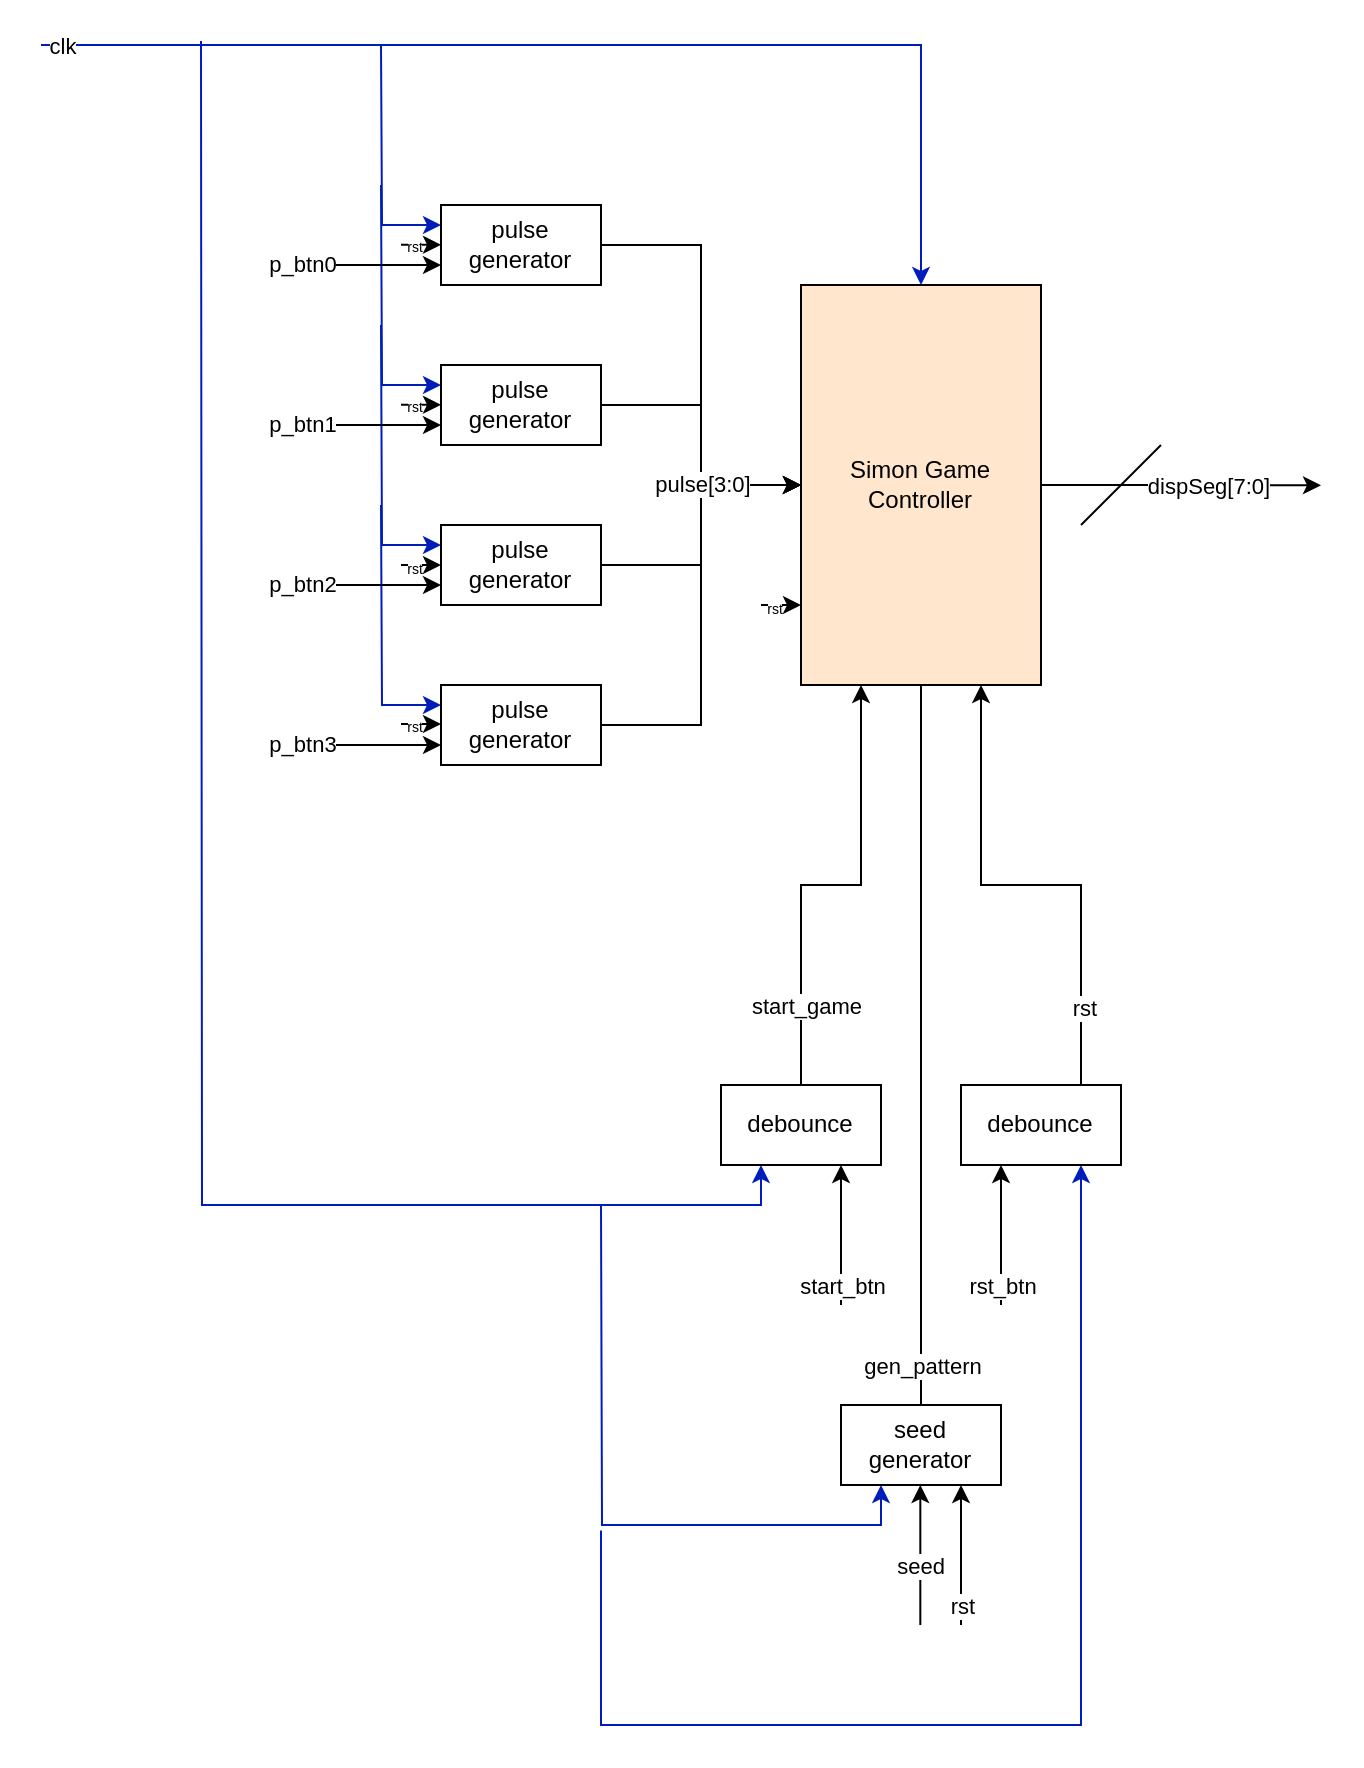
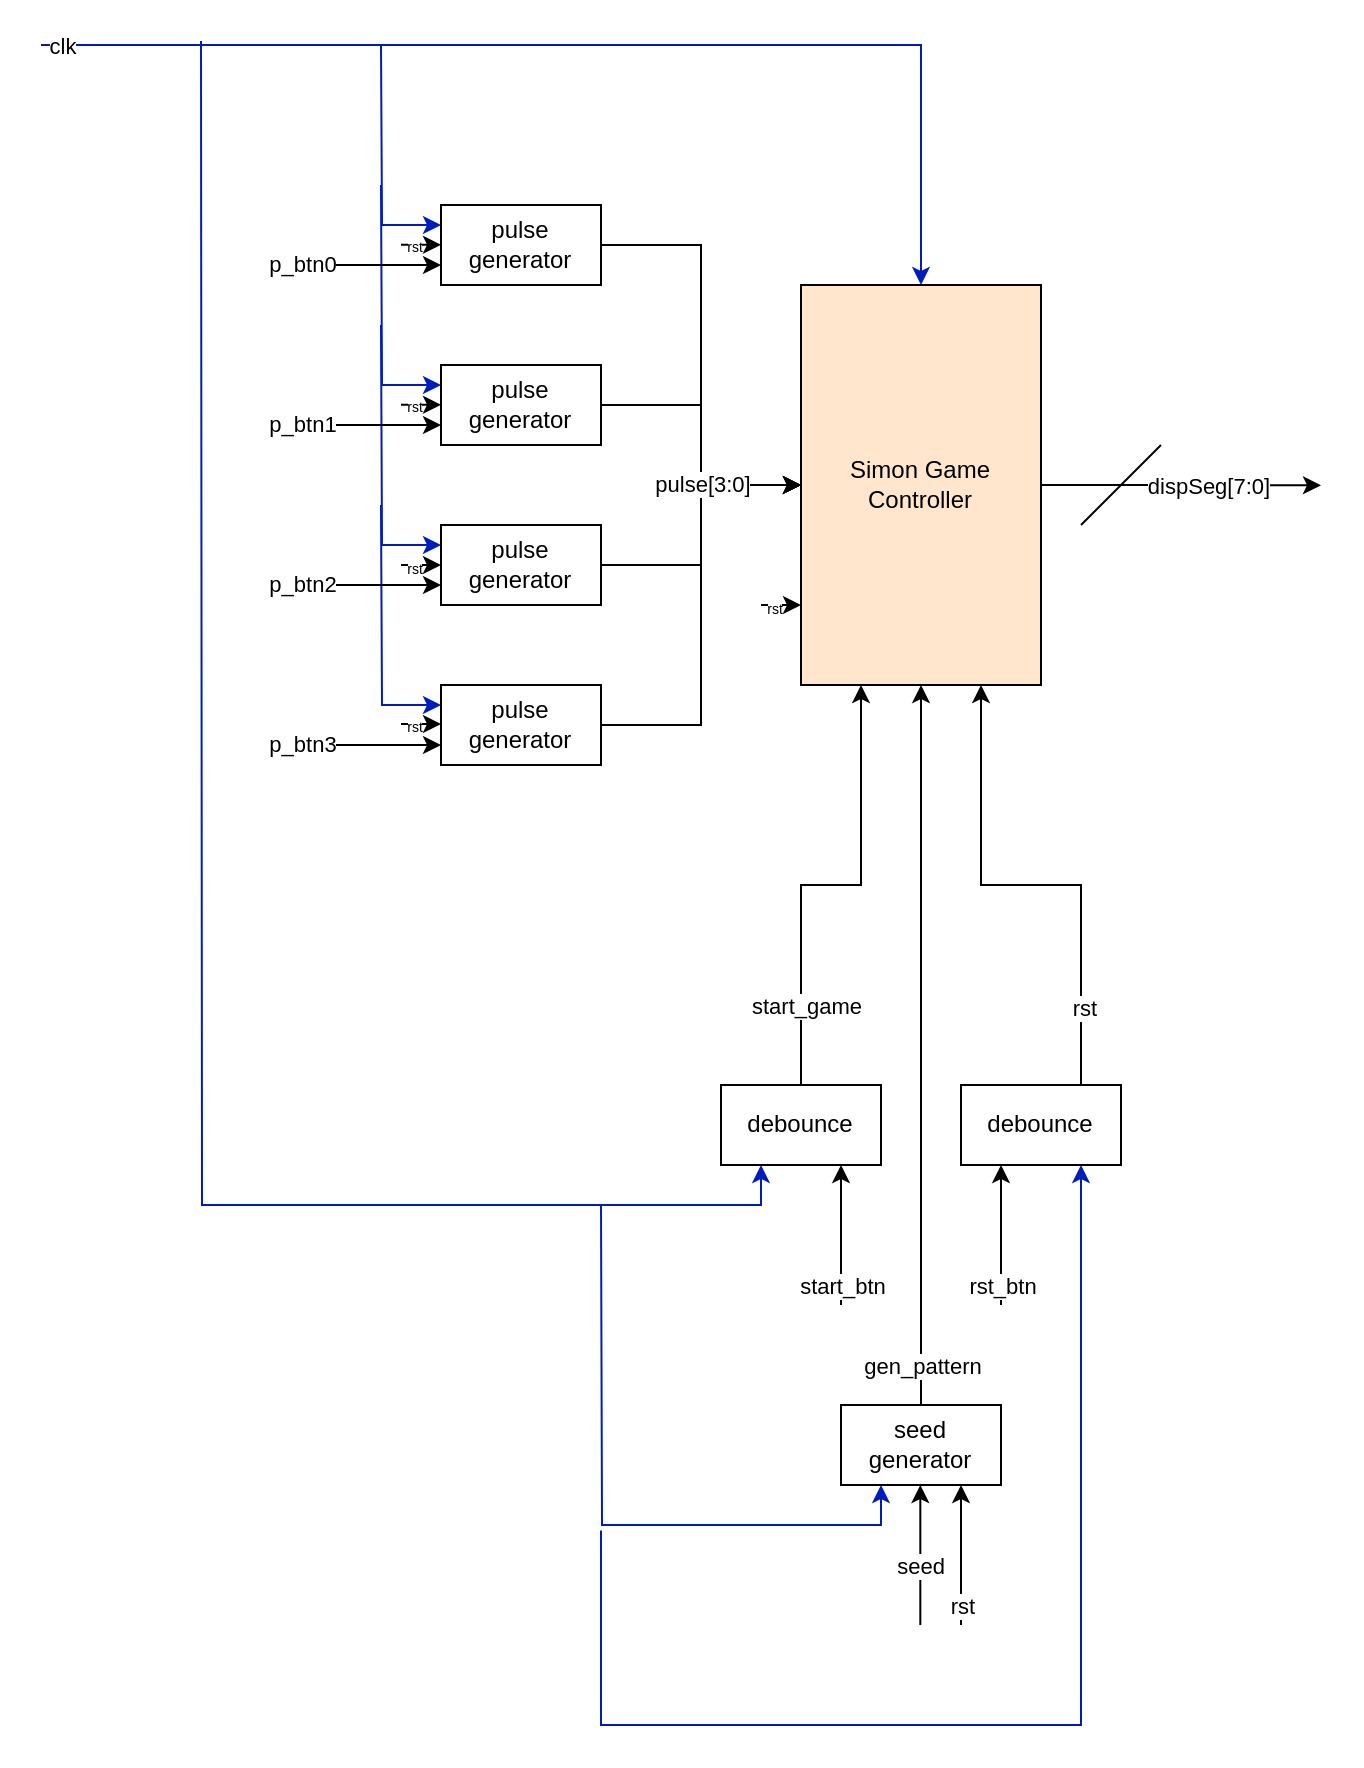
edge "Simon Game Controller" -- "seed generator": arrowhead none -> classic
